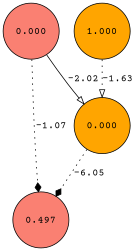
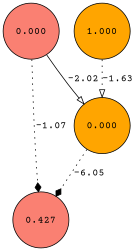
node "0.497": label "0.497" -> "0.427"
